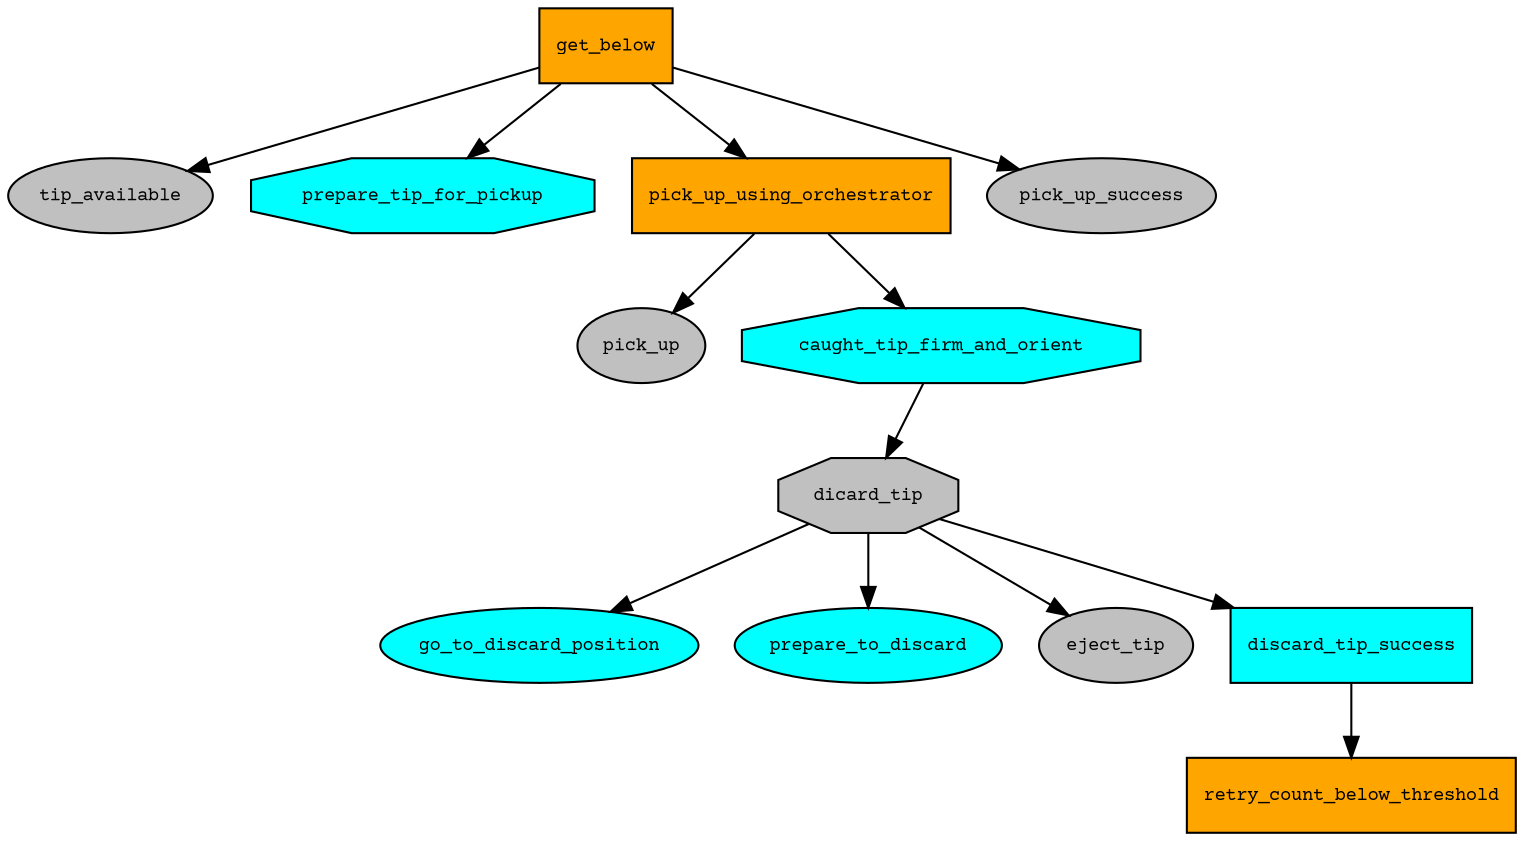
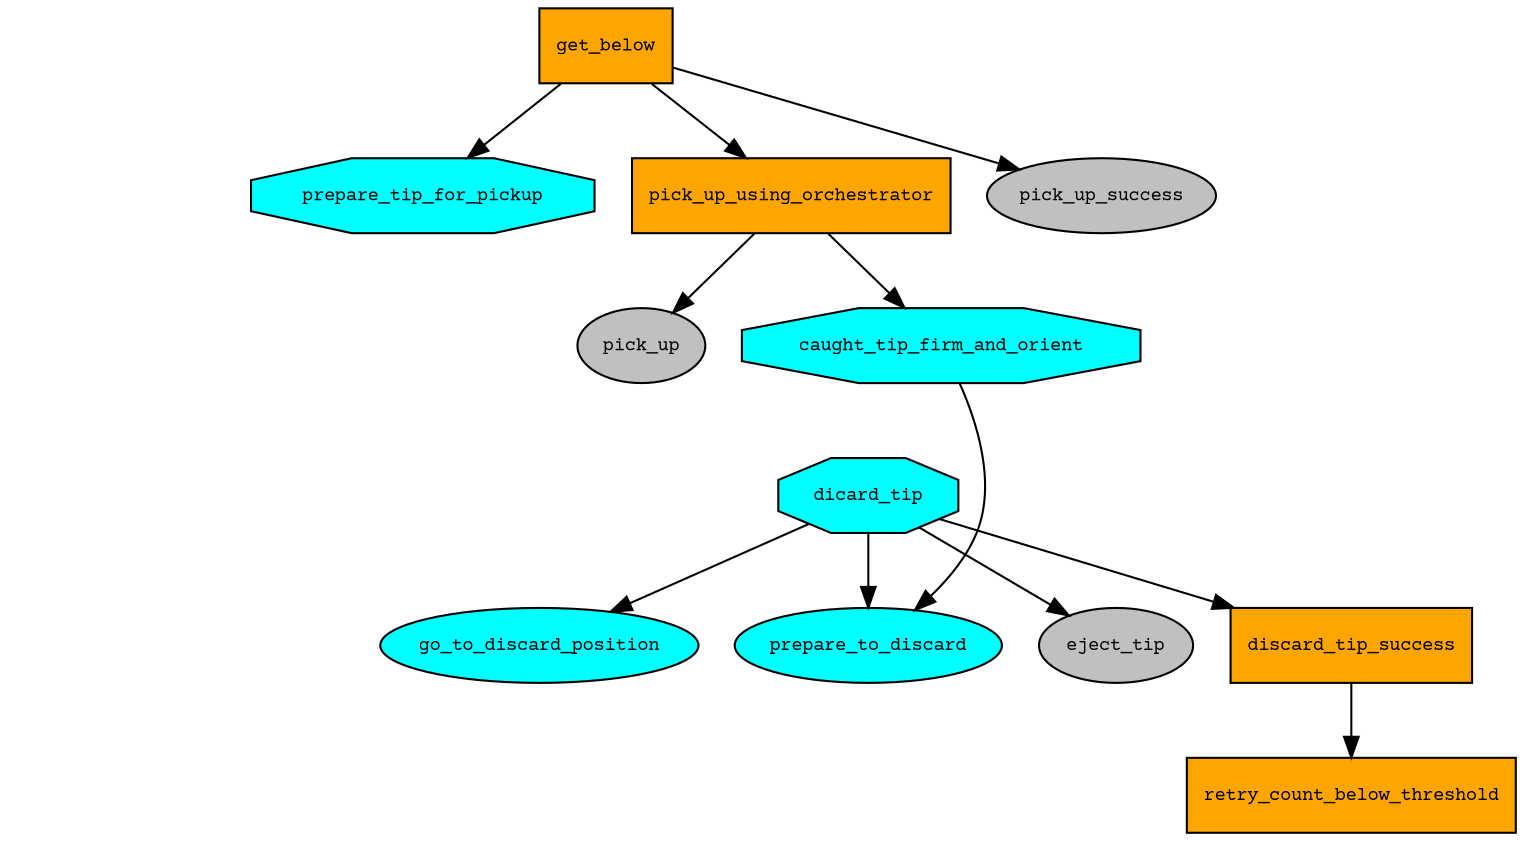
node "tip_available": removed
edge "caught_tip_firm_and_orient" -> "dicard_tip": now "caught_tip_firm_and_orient" -> "prepare_to_discard"
node "dicard_tip": fillcolor gray -> cyan
node "discard_tip_success": fillcolor cyan -> orange
